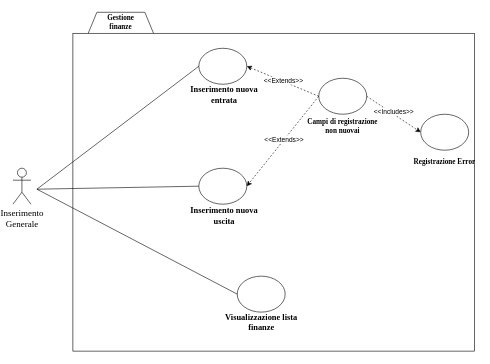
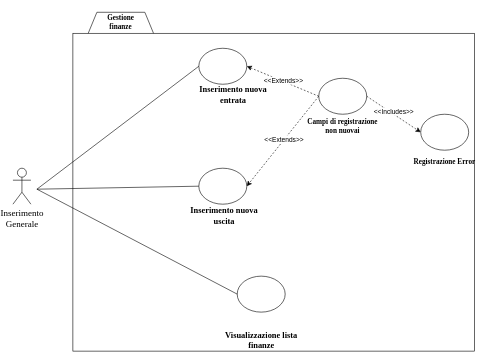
node "Inserimento nuova entrata": moved (224, 95) -> (233, 95)
node "Visualizzazione lista finanze": moved (261, 323) -> (261, 341)
